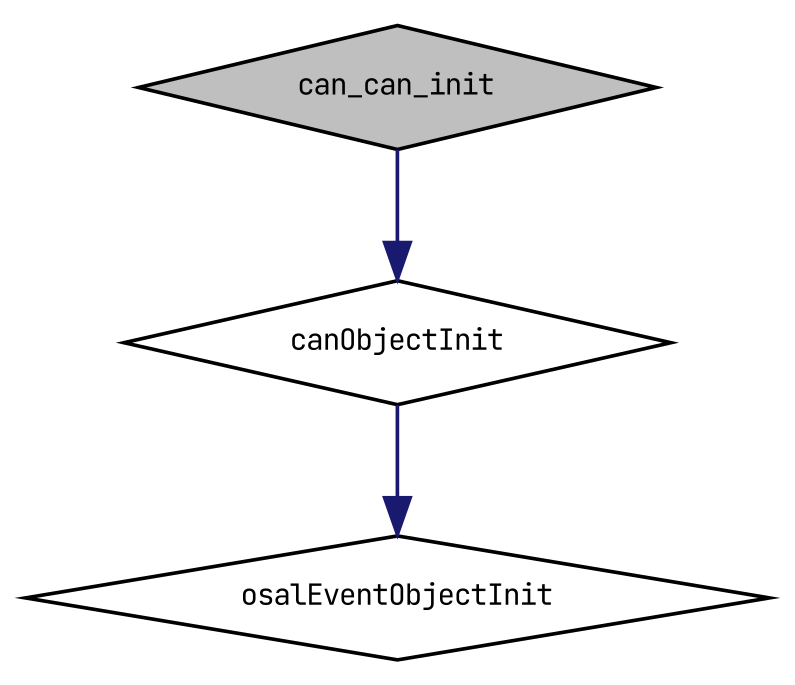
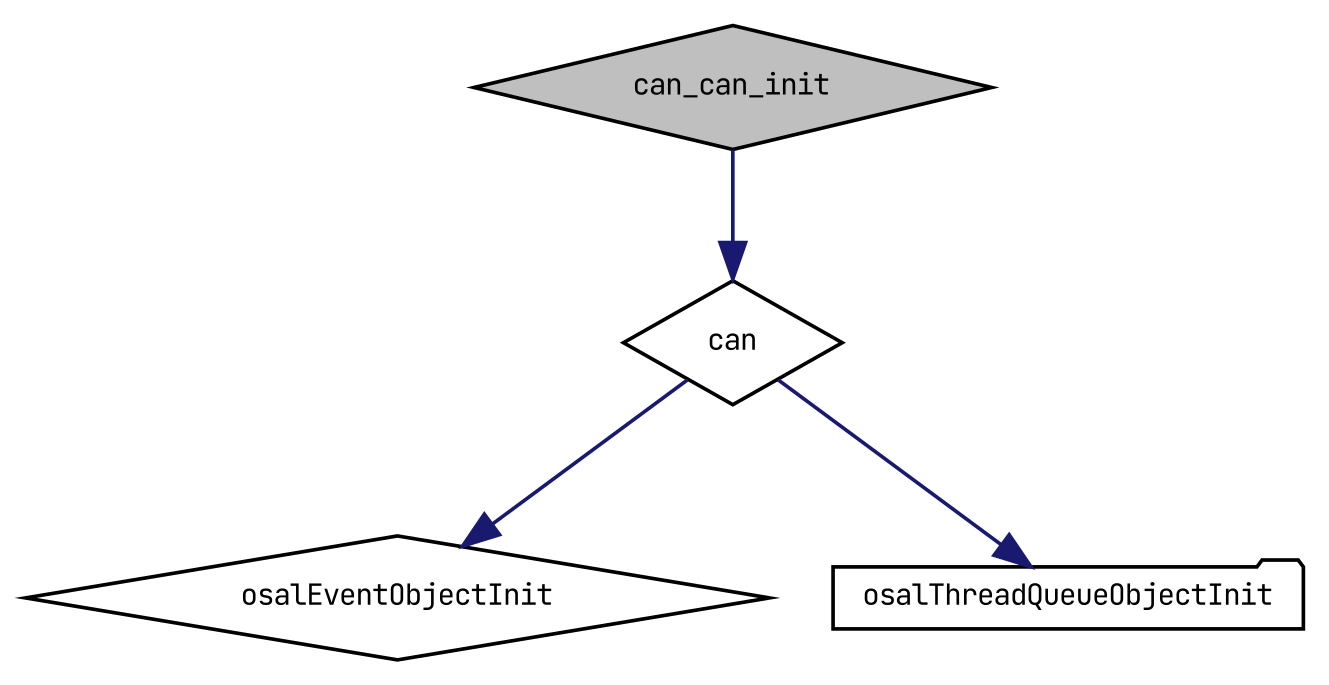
node "canObjectInit": label "canObjectInit" -> "can"
node "osalThreadQueueObjectInit": added
